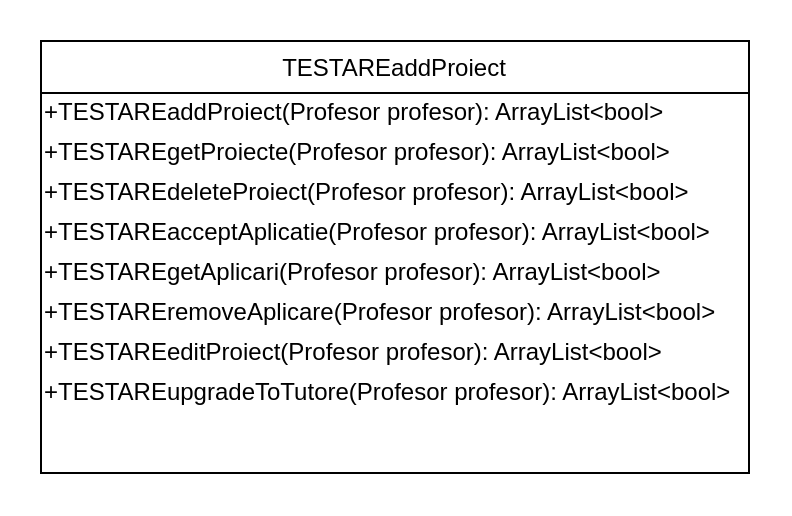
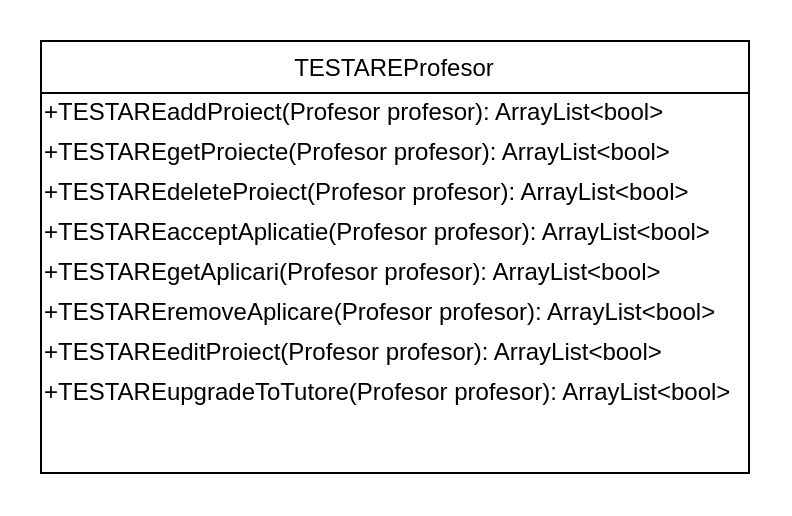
node "TESTAREaddProiect": label "TESTAREaddProiect" -> "TESTAREProfesor"
